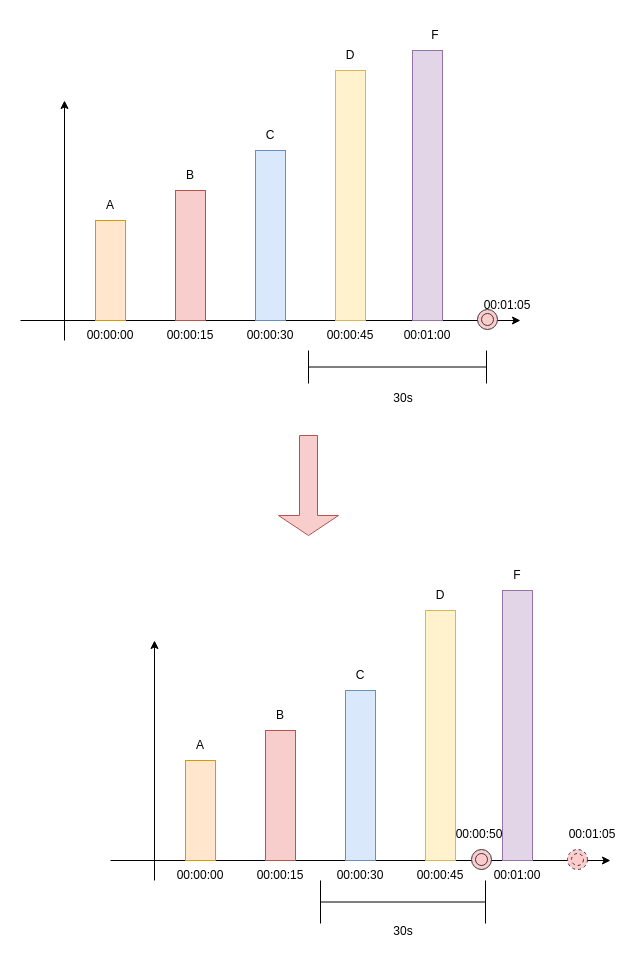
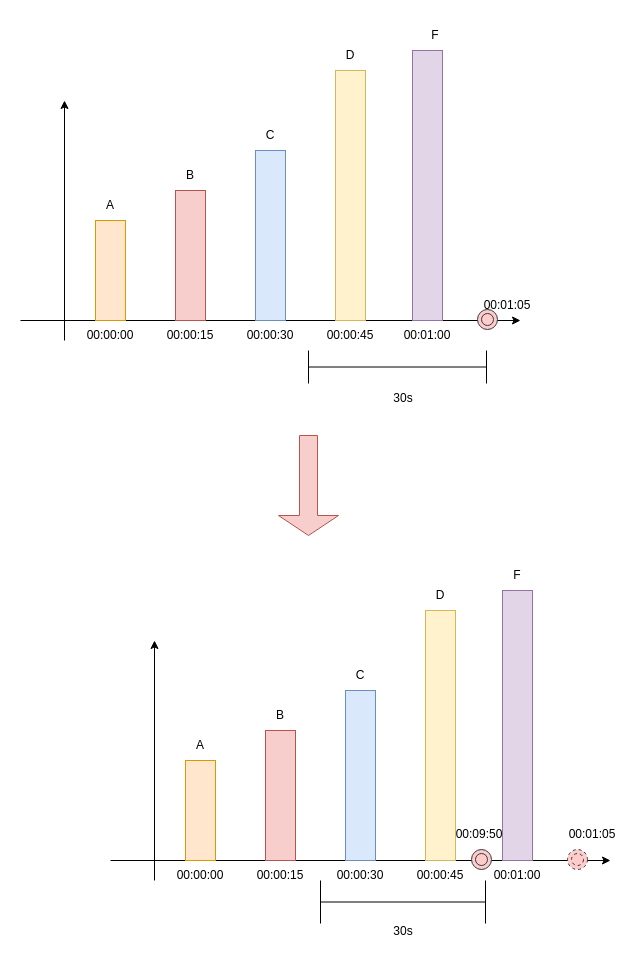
node "00:00:50": label "00:00:50" -> "00:09:50"
